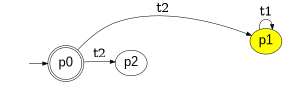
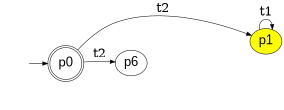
node "p2": label "p2" -> "p6"
